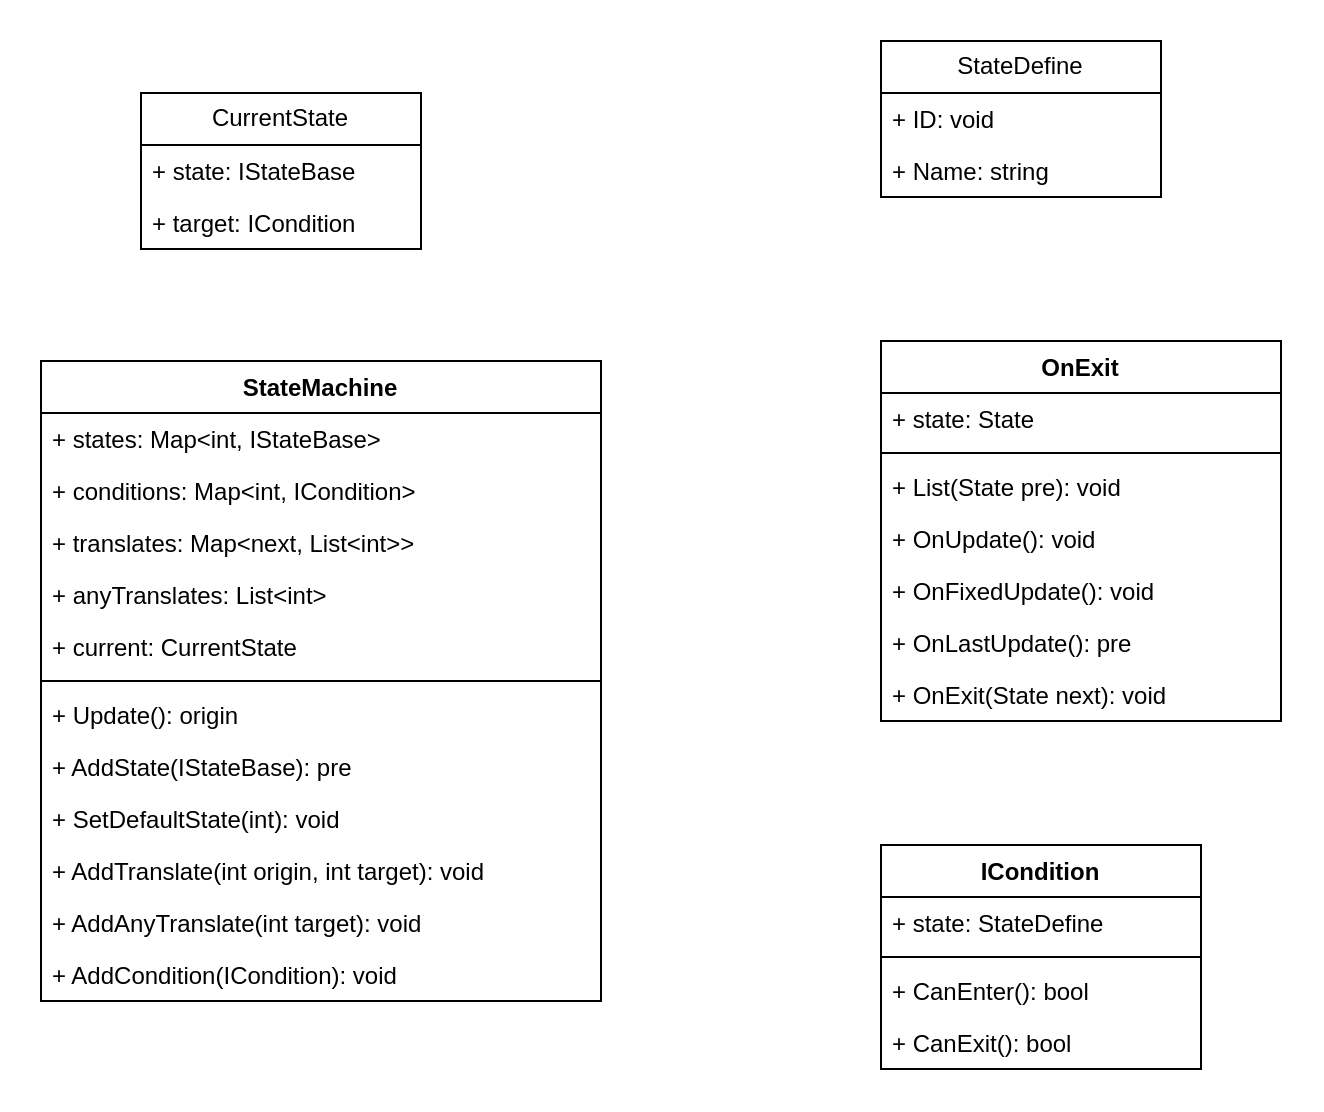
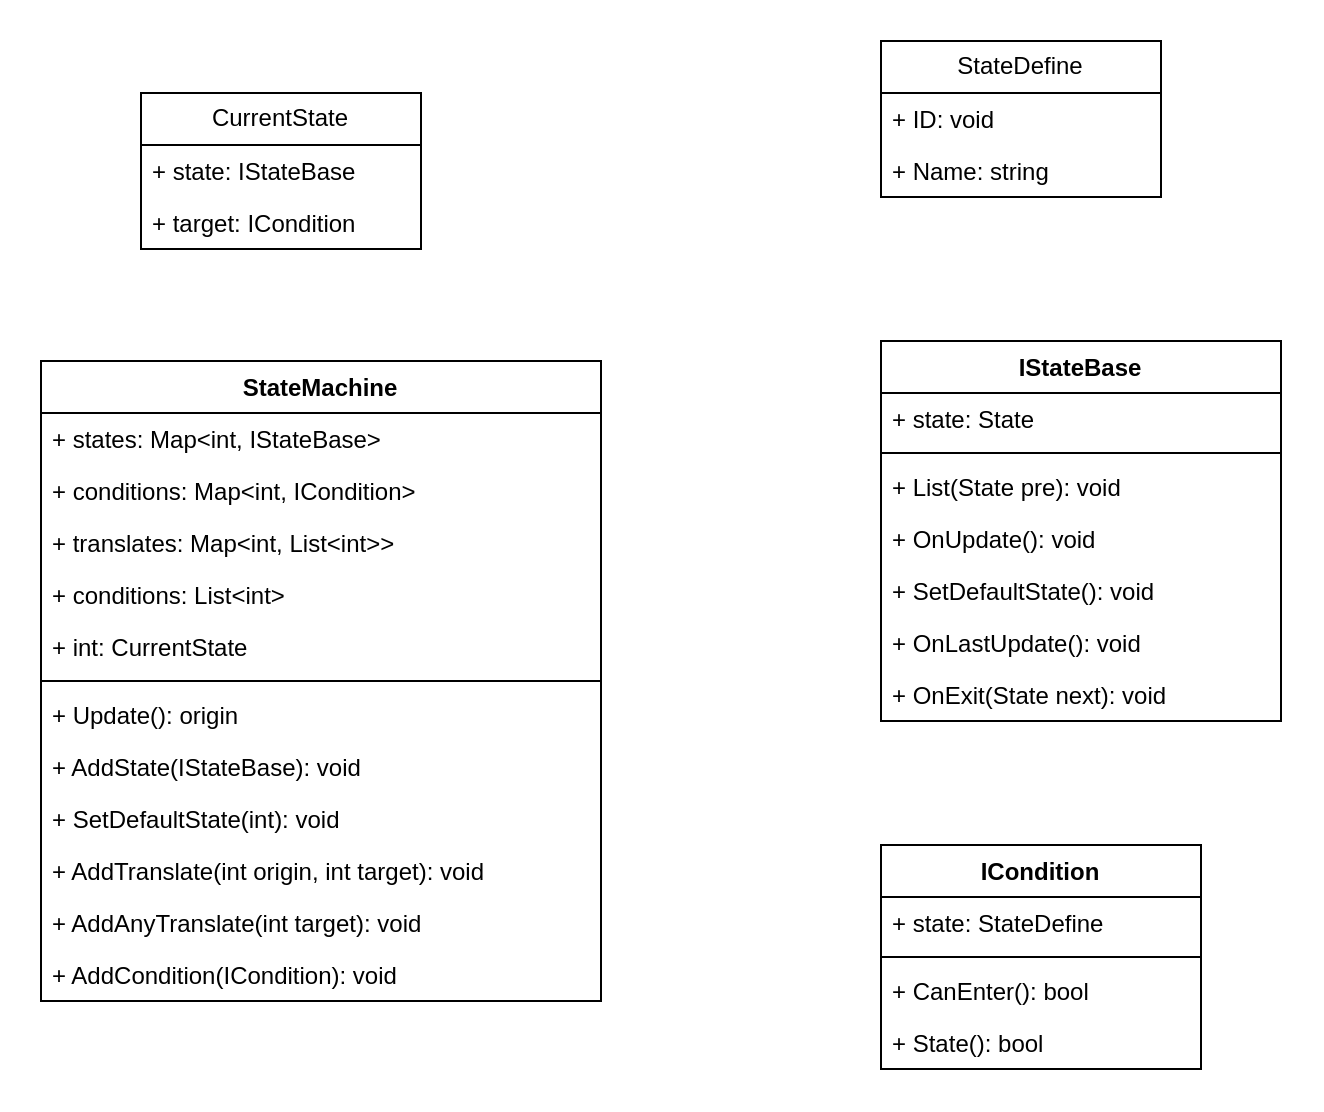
node "OnExit": label "OnExit" -> "IStateBase"
node "+ translates: Map<next, List<int>>": label "+ translates: Map<next, List<int>>" -> "+ translates: Map<int, List<int>>"
node "+ OnFixedUpdate(): void": label "+ OnFixedUpdate(): void" -> "+ SetDefaultState(): void"
node "+ anyTranslates: List<int>": label "+ anyTranslates: List<int>" -> "+ conditions: List<int>"
node "+ OnLastUpdate(): pre": label "+ OnLastUpdate(): pre" -> "+ OnLastUpdate(): void"
node "+ current: CurrentState": label "+ current: CurrentState" -> "+ int: CurrentState"
node "+ AddState(IStateBase): pre": label "+ AddState(IStateBase): pre" -> "+ AddState(IStateBase): void"
node "+ CanExit(): bool": label "+ CanExit(): bool" -> "+ State(): bool"
